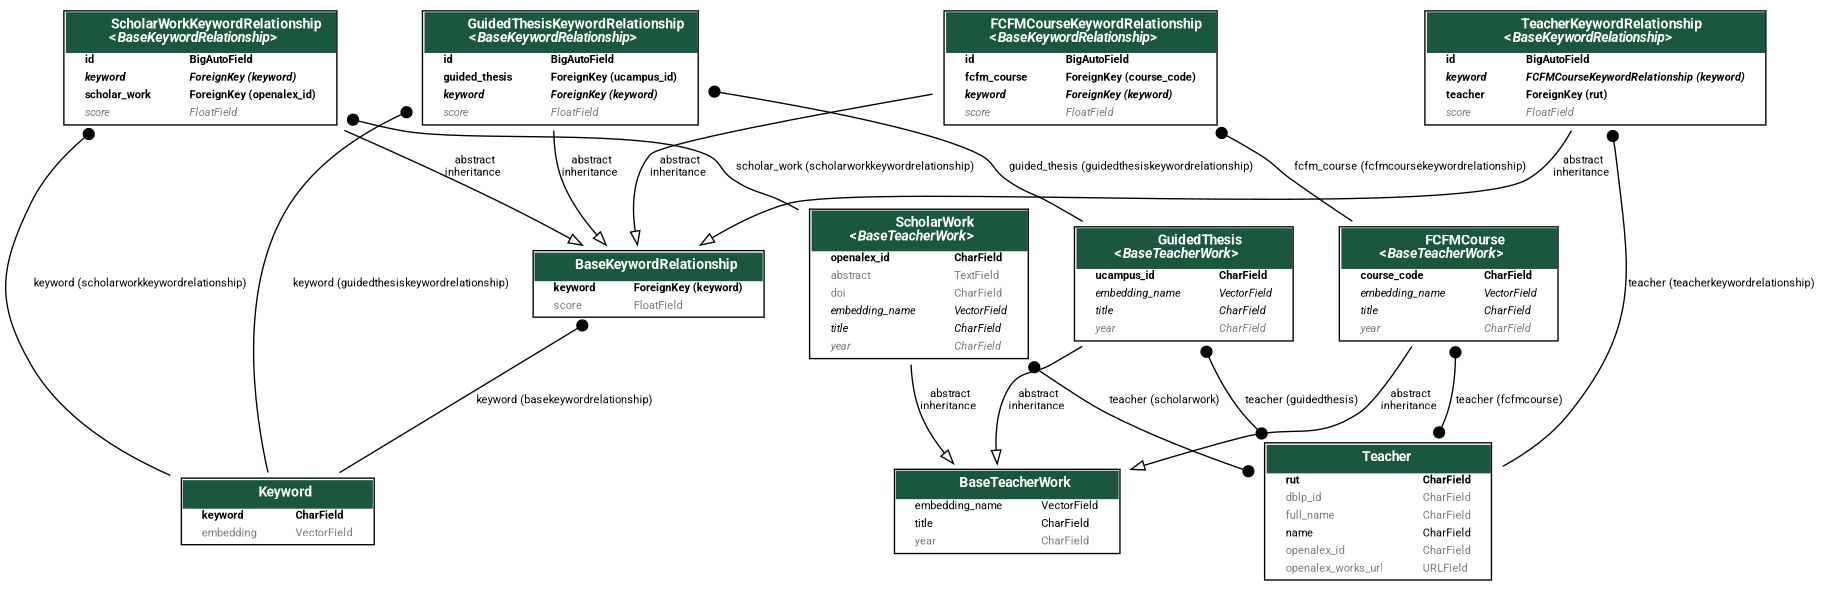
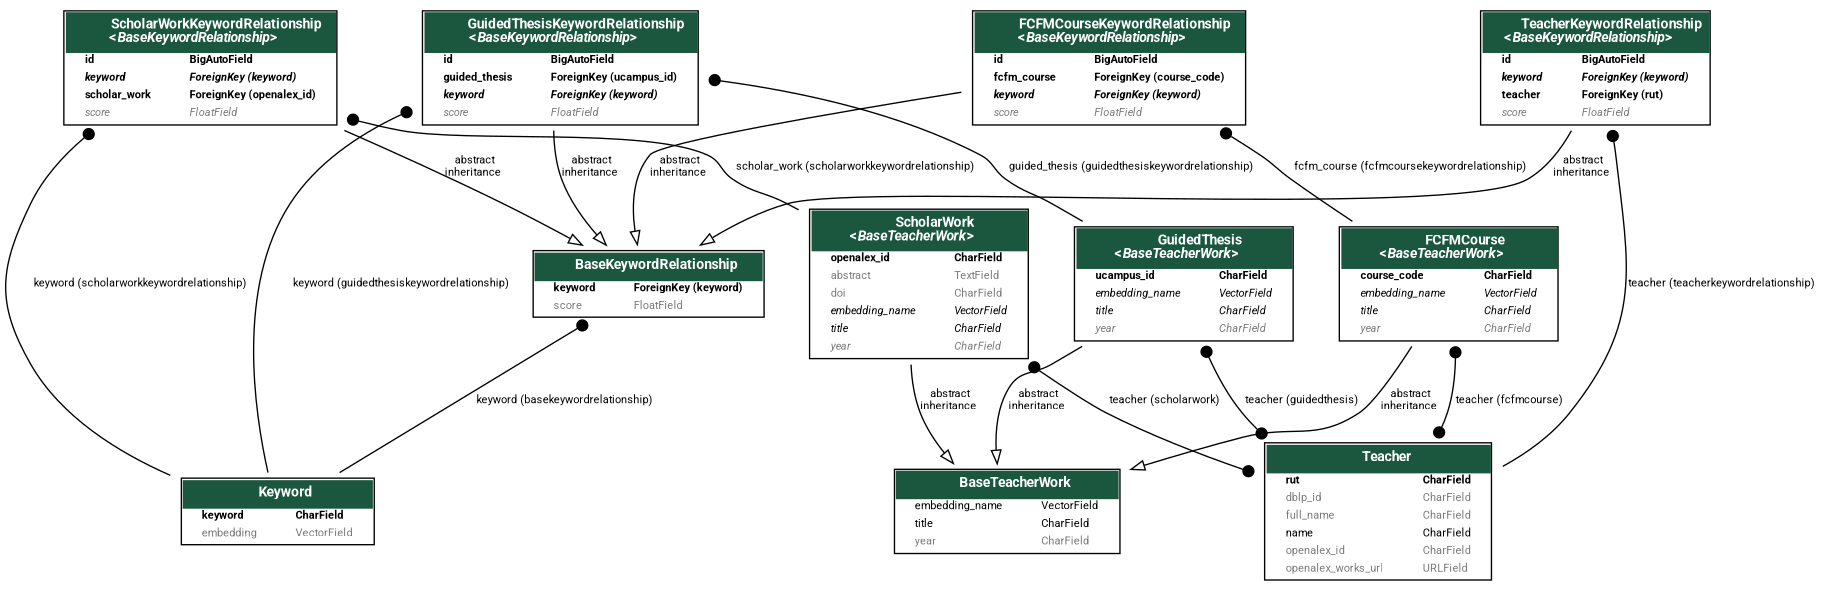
node "TeacherKeywordRelationship": text "FCFMCourseKeywordRelationship (keyword)" -> "ForeignKey (keyword)"
